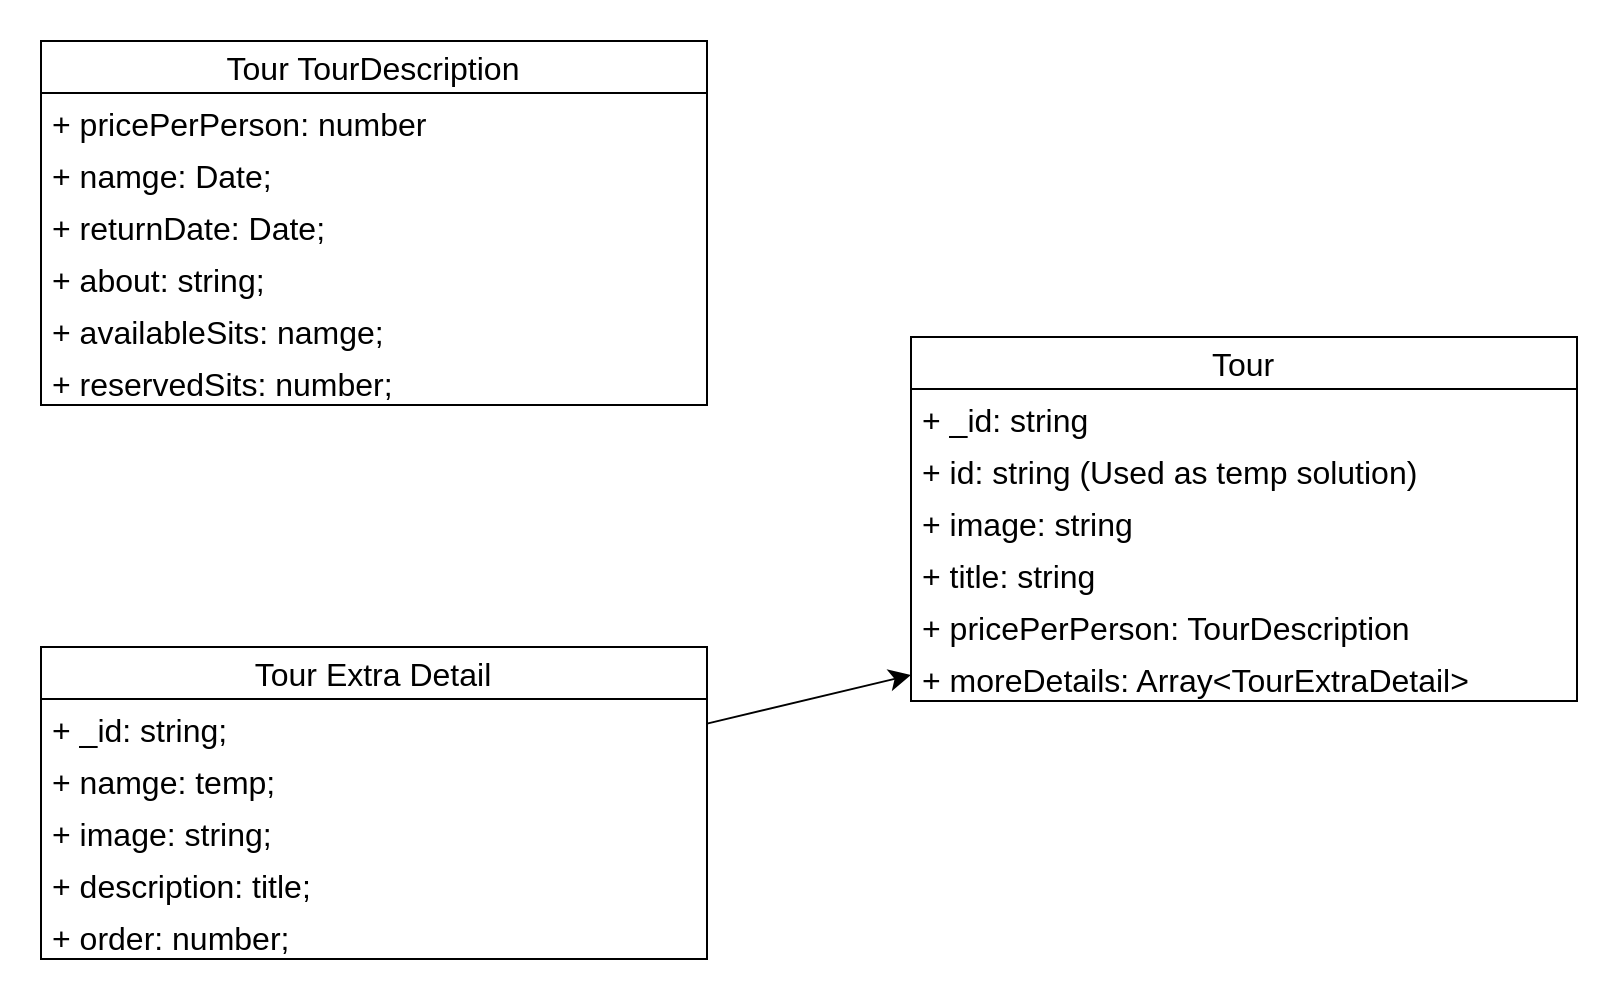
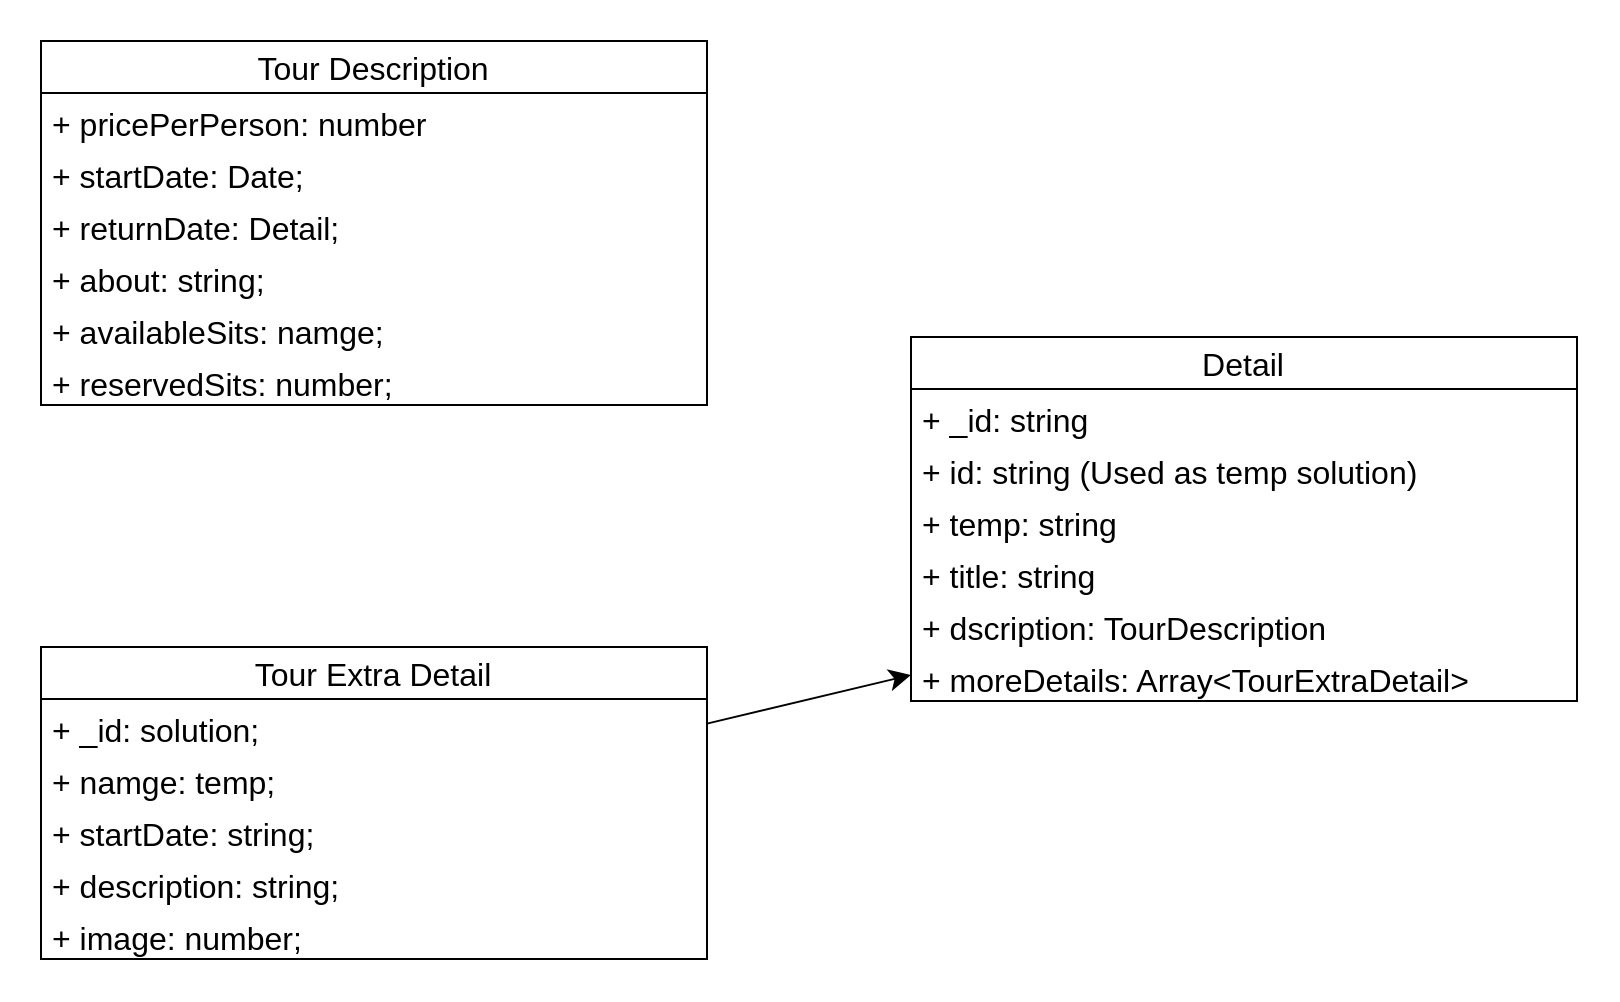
node "Tour TourDescription": label "Tour TourDescription" -> "Tour Description"
node "+ namge: Date;": label "+ namge: Date;" -> "+ startDate: Date;"
node "+ returnDate: Date;": label "+ returnDate: Date;" -> "+ returnDate: Detail;"
node "Tour": label "Tour" -> "Detail"
node "+ image: string": label "+ image: string" -> "+ temp: string"
node "+ pricePerPerson: TourDescription": label "+ pricePerPerson: TourDescription" -> "+ dscription: TourDescription"
node "+ _id: string;": label "+ _id: string;" -> "+ _id: solution;"
node "+ image: string;": label "+ image: string;" -> "+ startDate: string;"
node "+ description: title;": label "+ description: title;" -> "+ description: string;"
node "+ order: number;": label "+ order: number;" -> "+ image: number;"
